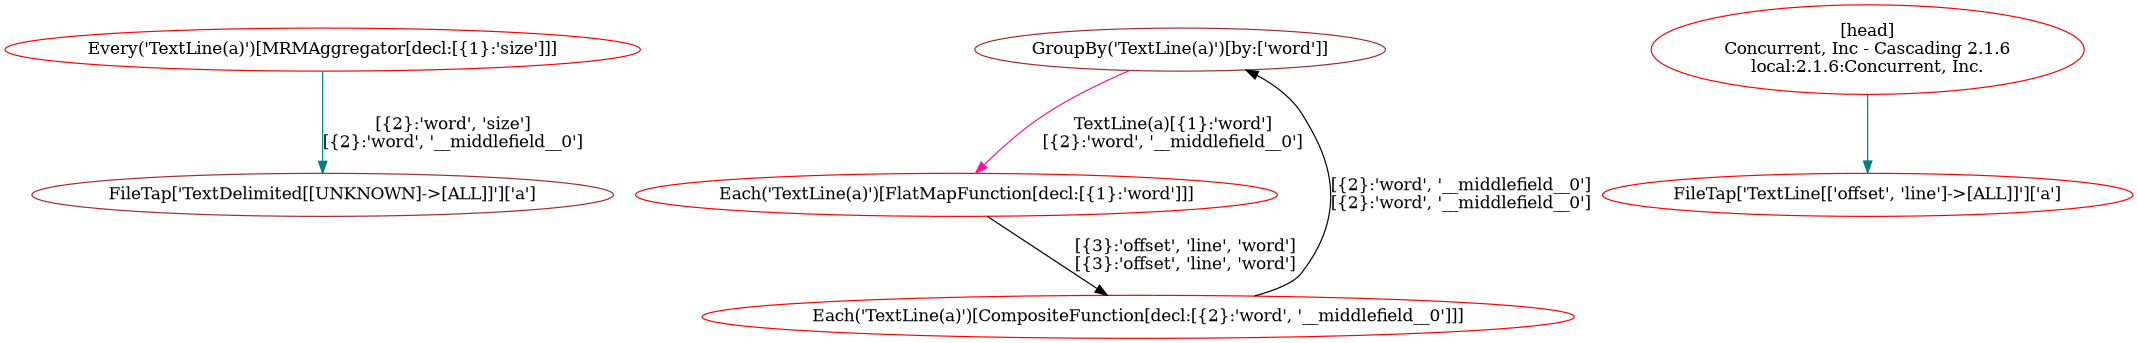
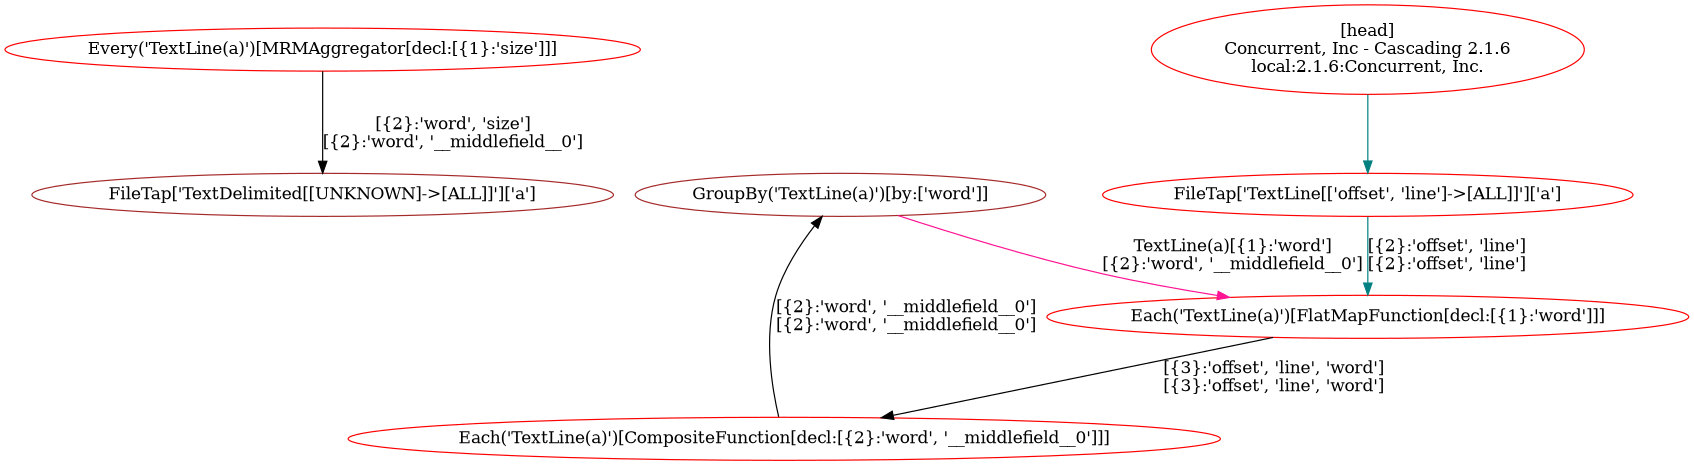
edge "Every('TextLine(a)')[MRMAggregator[decl:[{1}:'size']]]" -> "FileTap['TextDelimited[[UNKNOWN]->[ALL]]']['a']": color teal -> black
edge "FileTap['TextLine[['offset', 'line']->[ALL]]']['a']" -> "Each('TextLine(a)')[FlatMapFunction[decl:[{1}:'word']]]": added, label "[{2}:'offset', 'line'] [{2}:'offset', 'line']"
